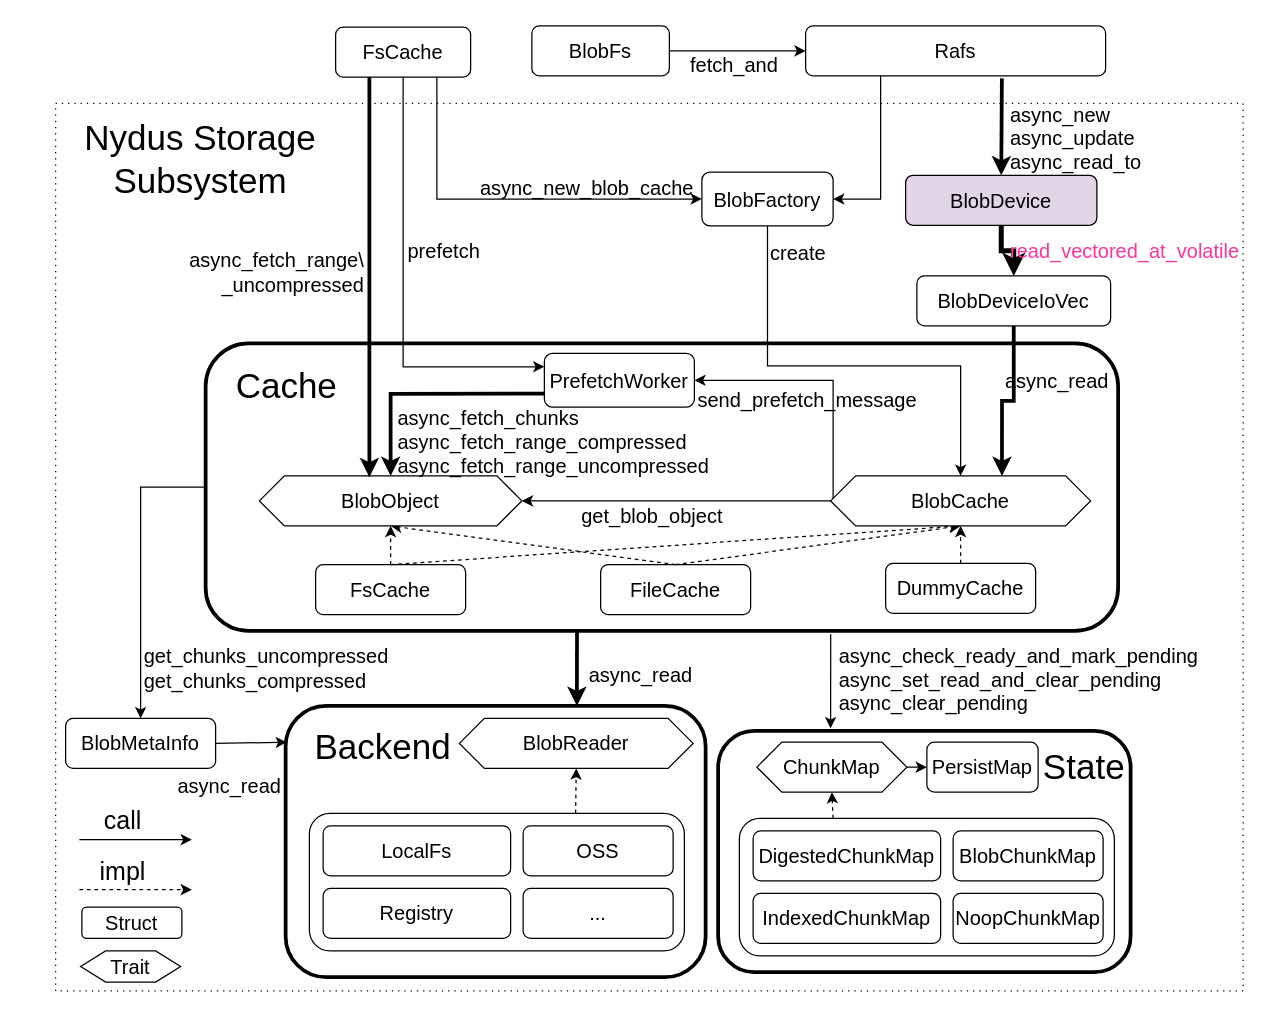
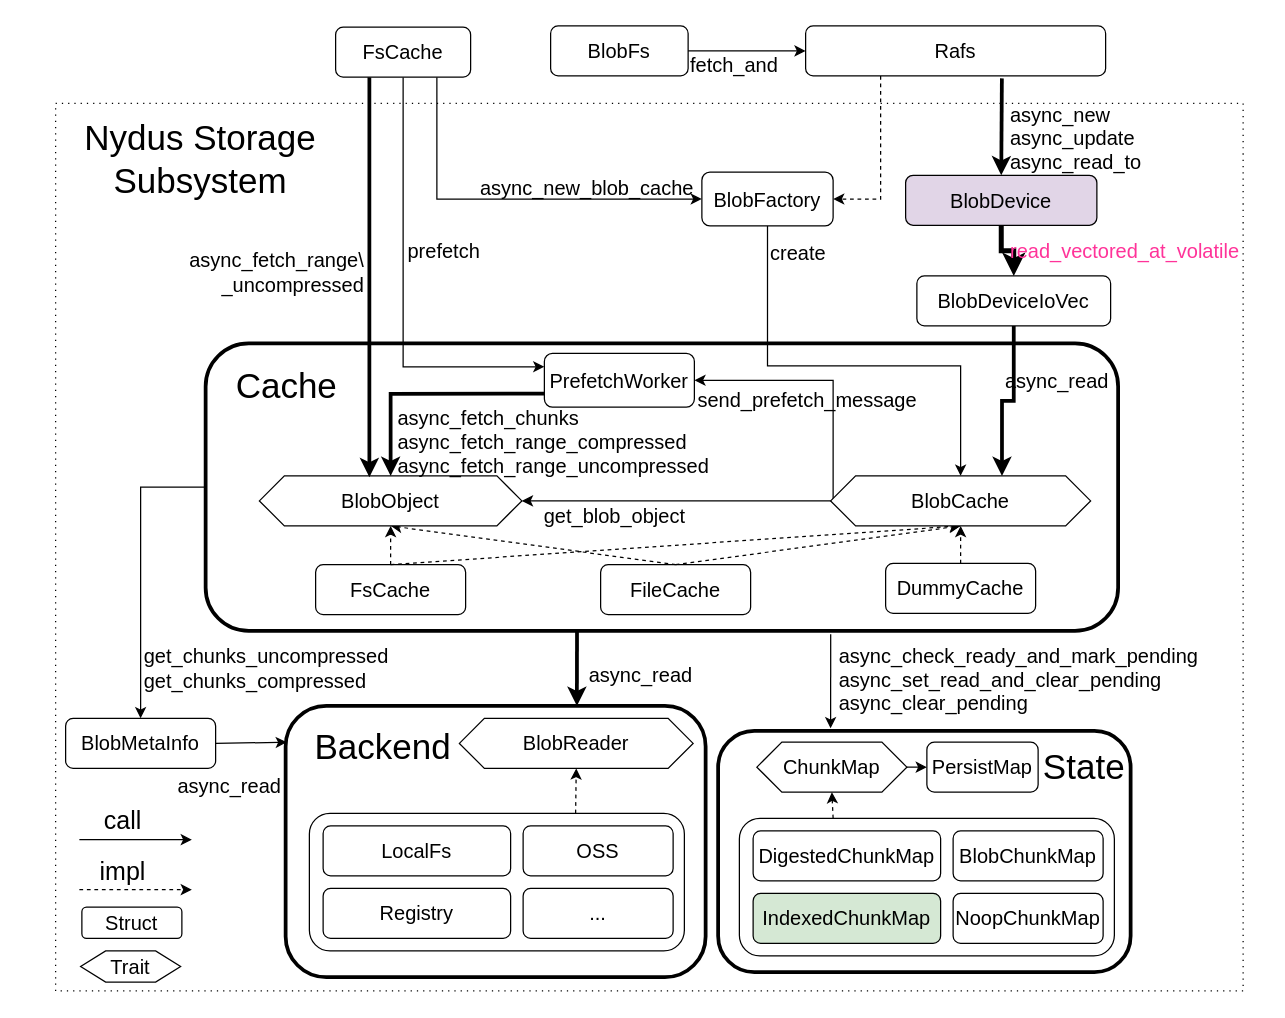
node "BlobFs": moved (601, 51) -> (619, 51)
edge "Rafs" -> "BlobFactory": style solid -> dashed
node "get_blob_object": moved (657, 516) -> (619, 516)
node "IndexedChunkMap": fillcolor #ffffff -> #d5e8d4
